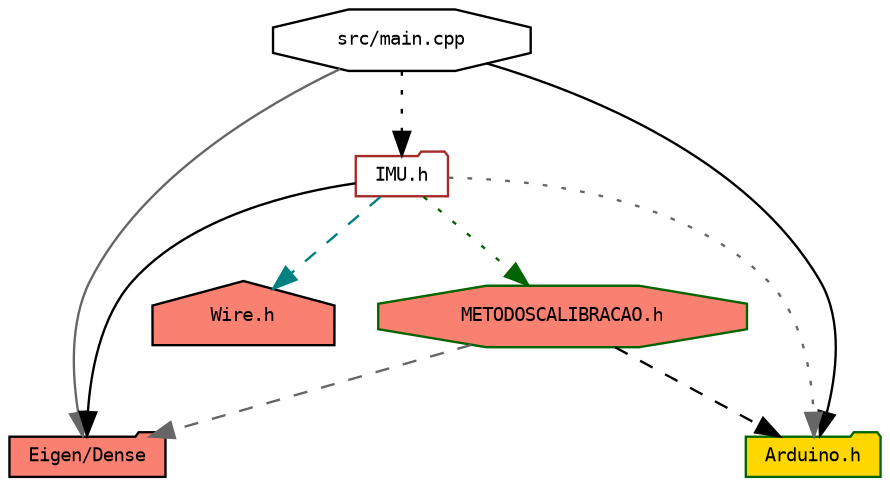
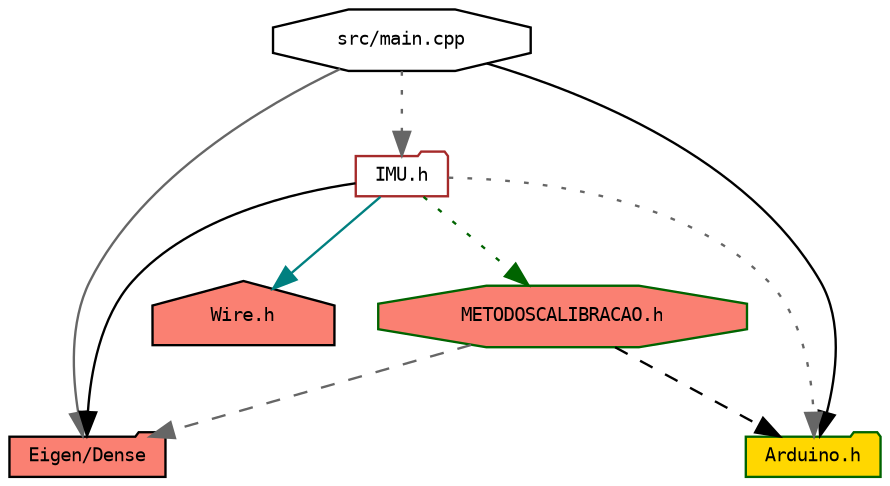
edge "src/main.cpp" -> "IMU.h": color black -> gray40
edge "IMU.h" -> "Wire.h": style dashed -> solid
